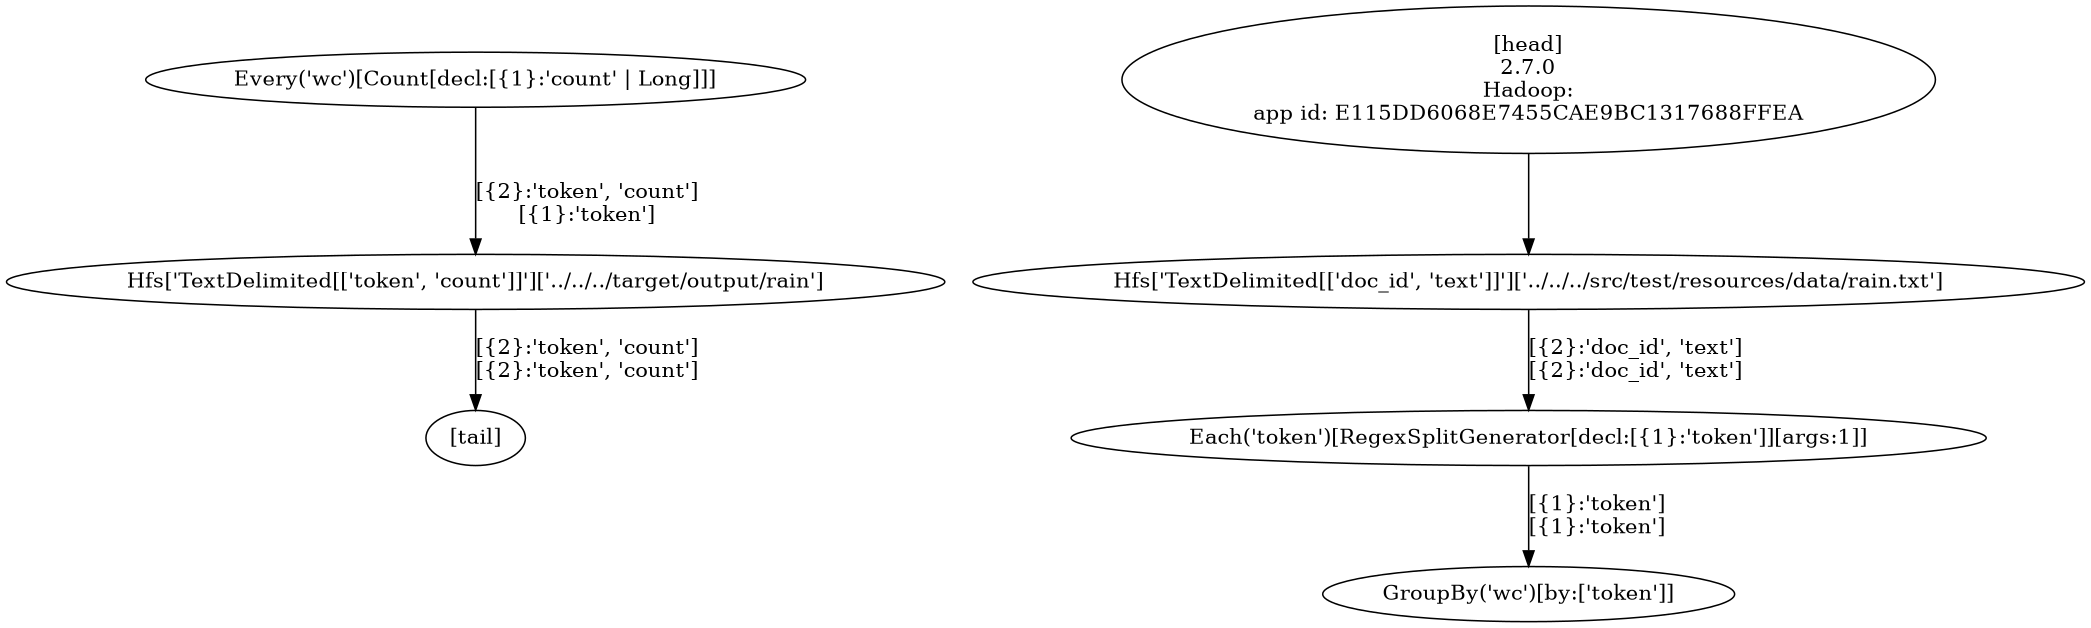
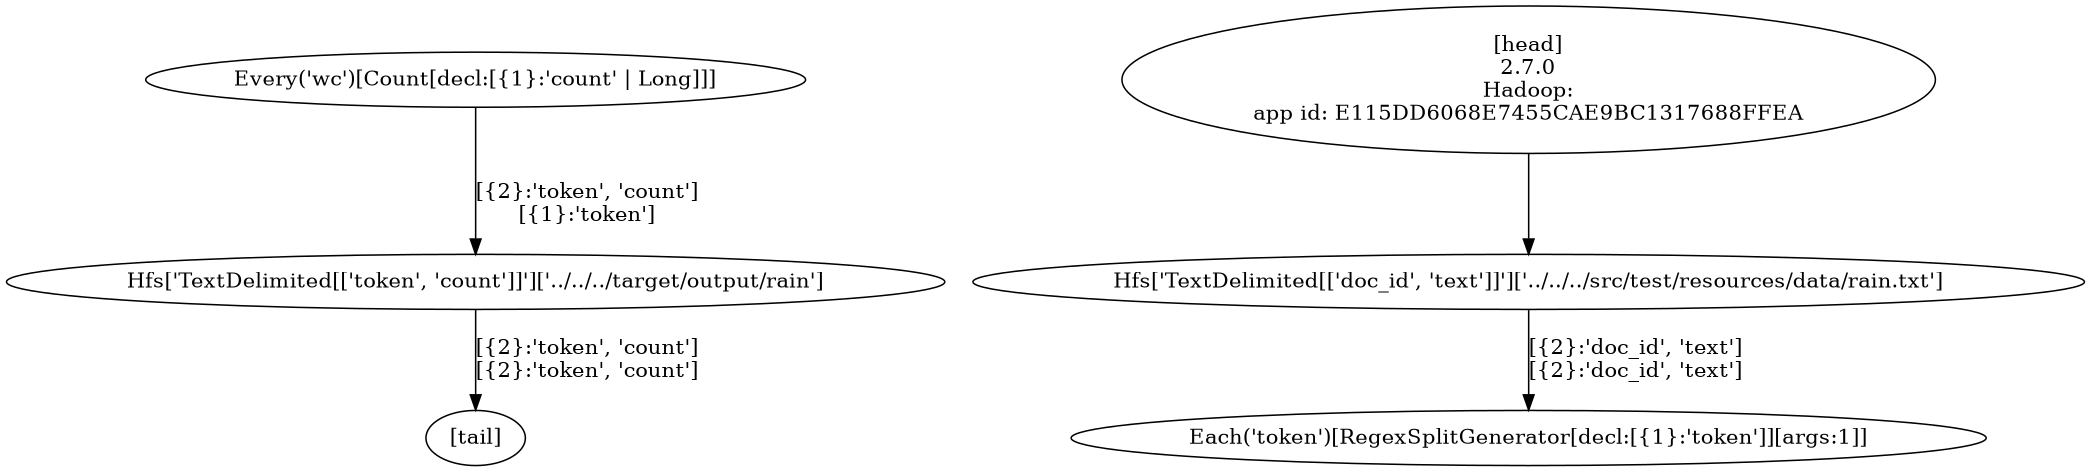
node "GroupBy('wc')[by:['token']]": removed
